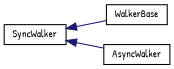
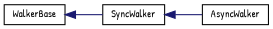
edge "WalkerBase" -> "SyncWalker": reversed
